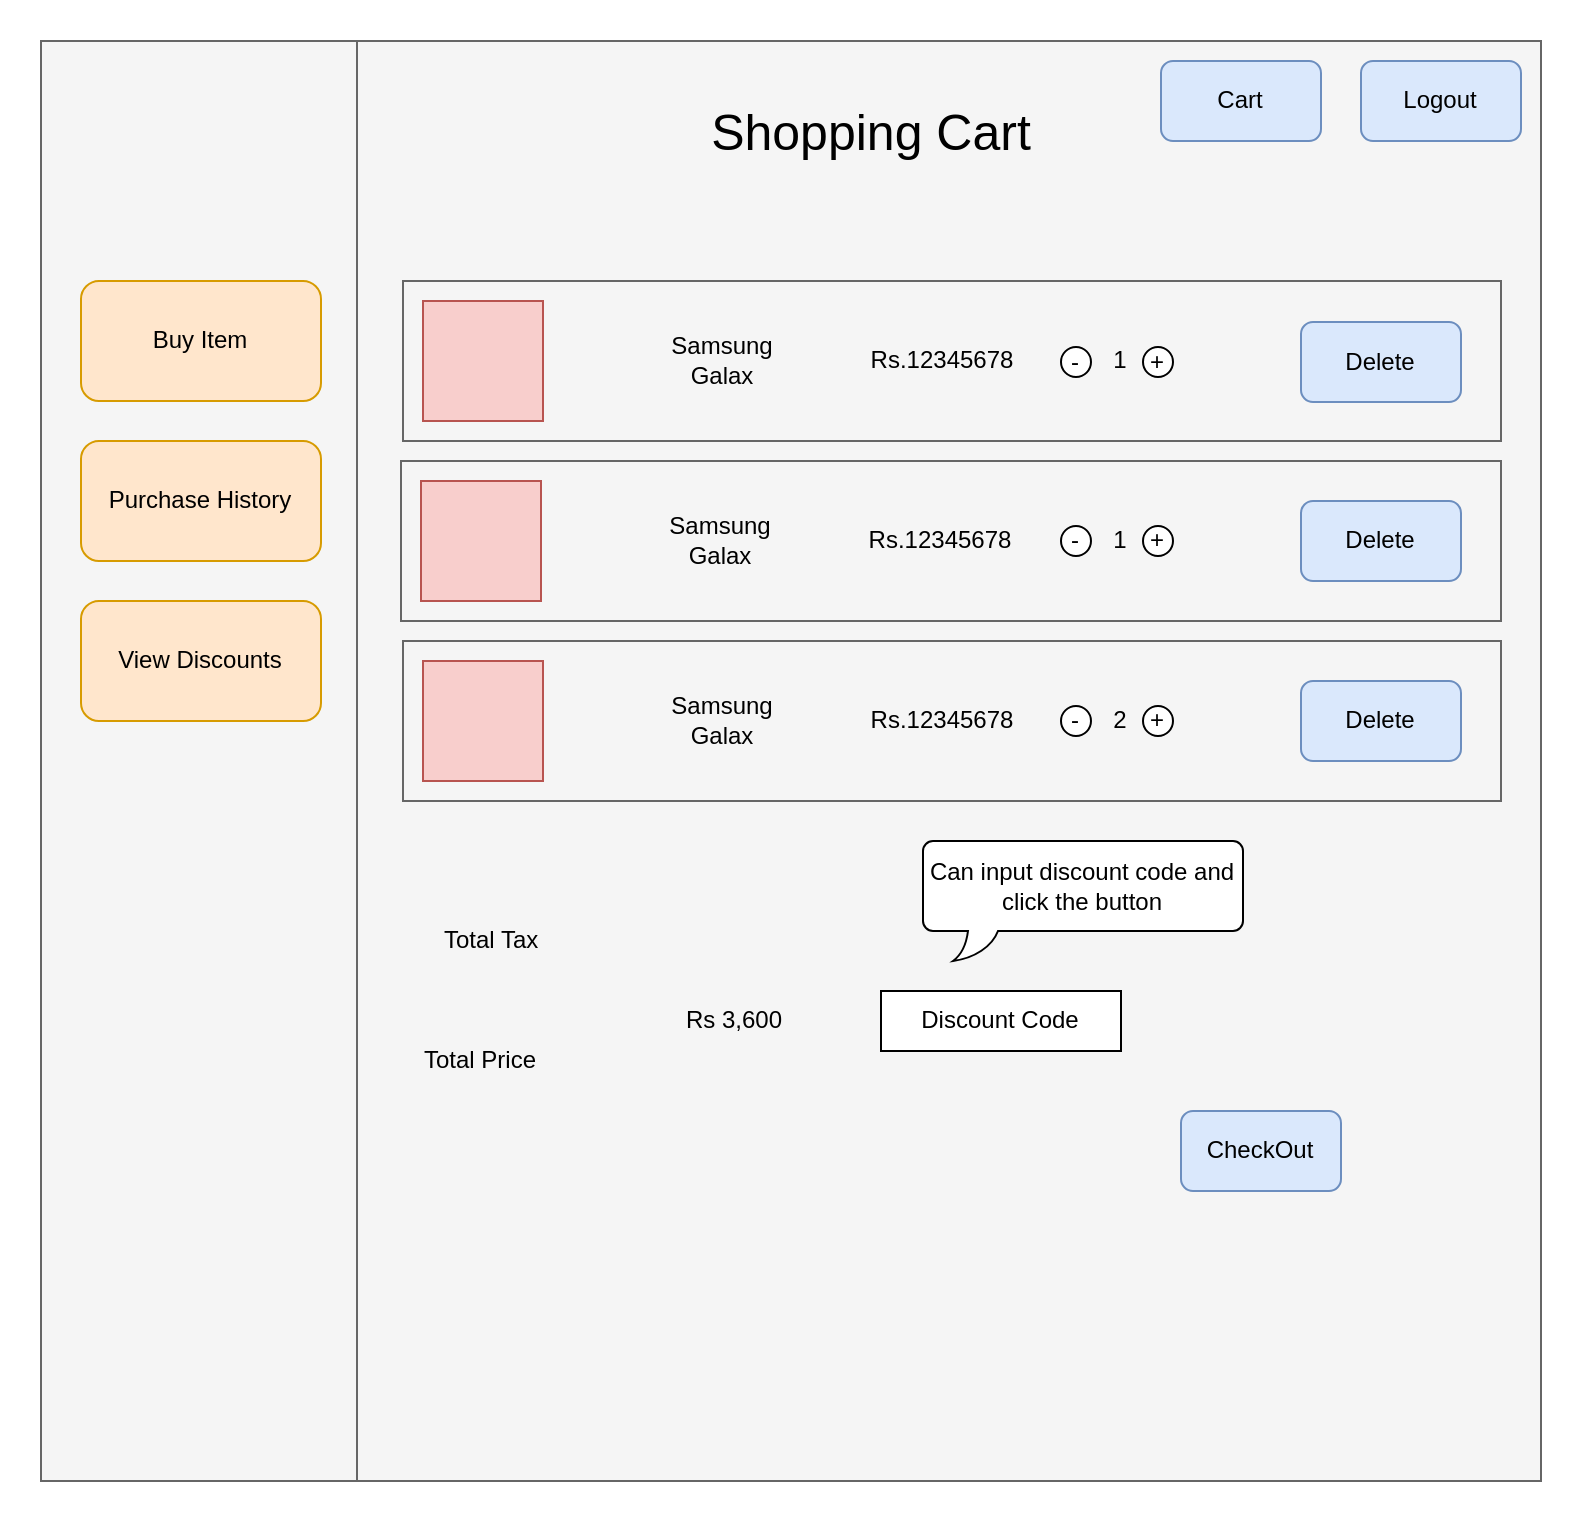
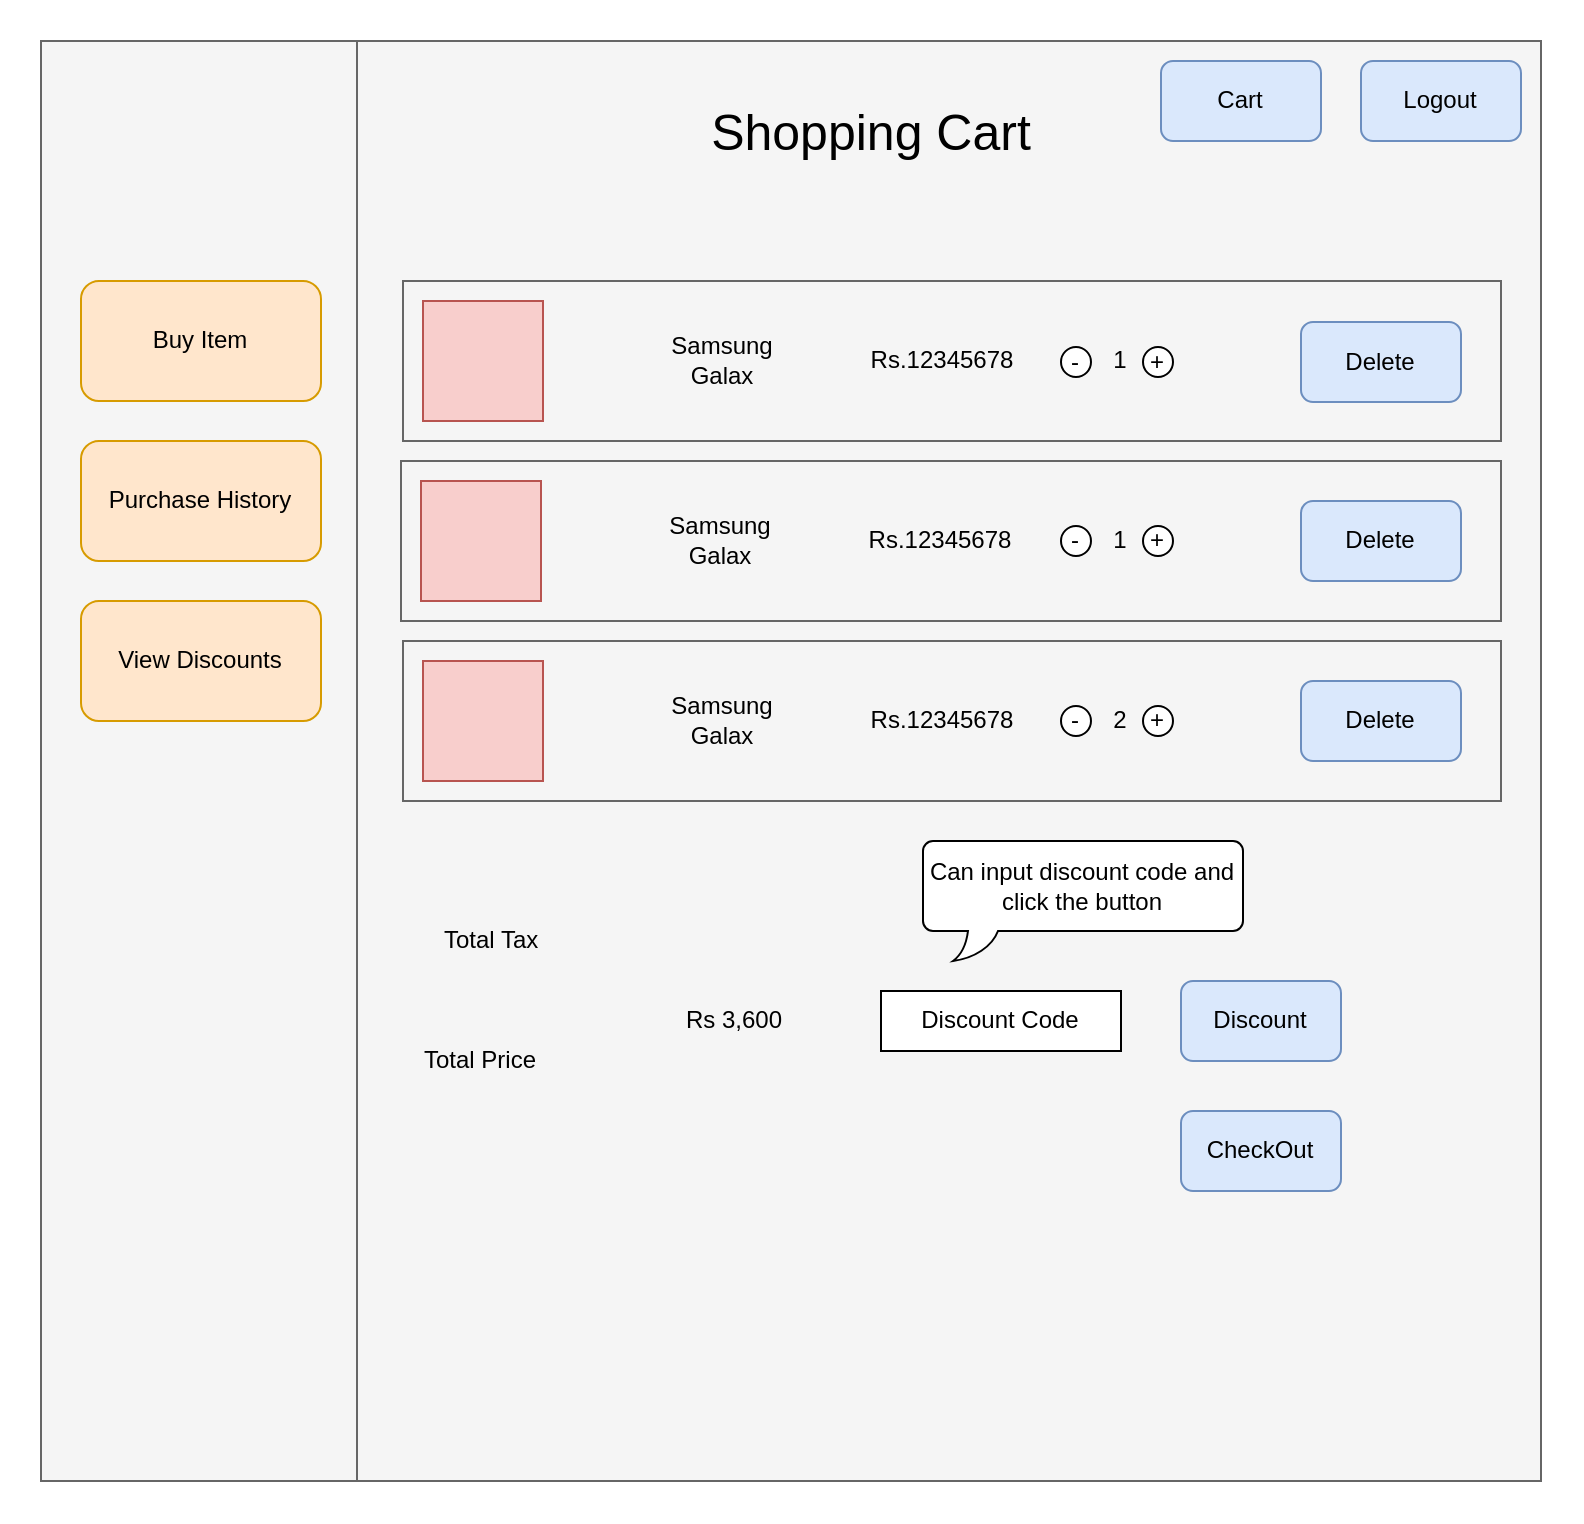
node "Discount": added
